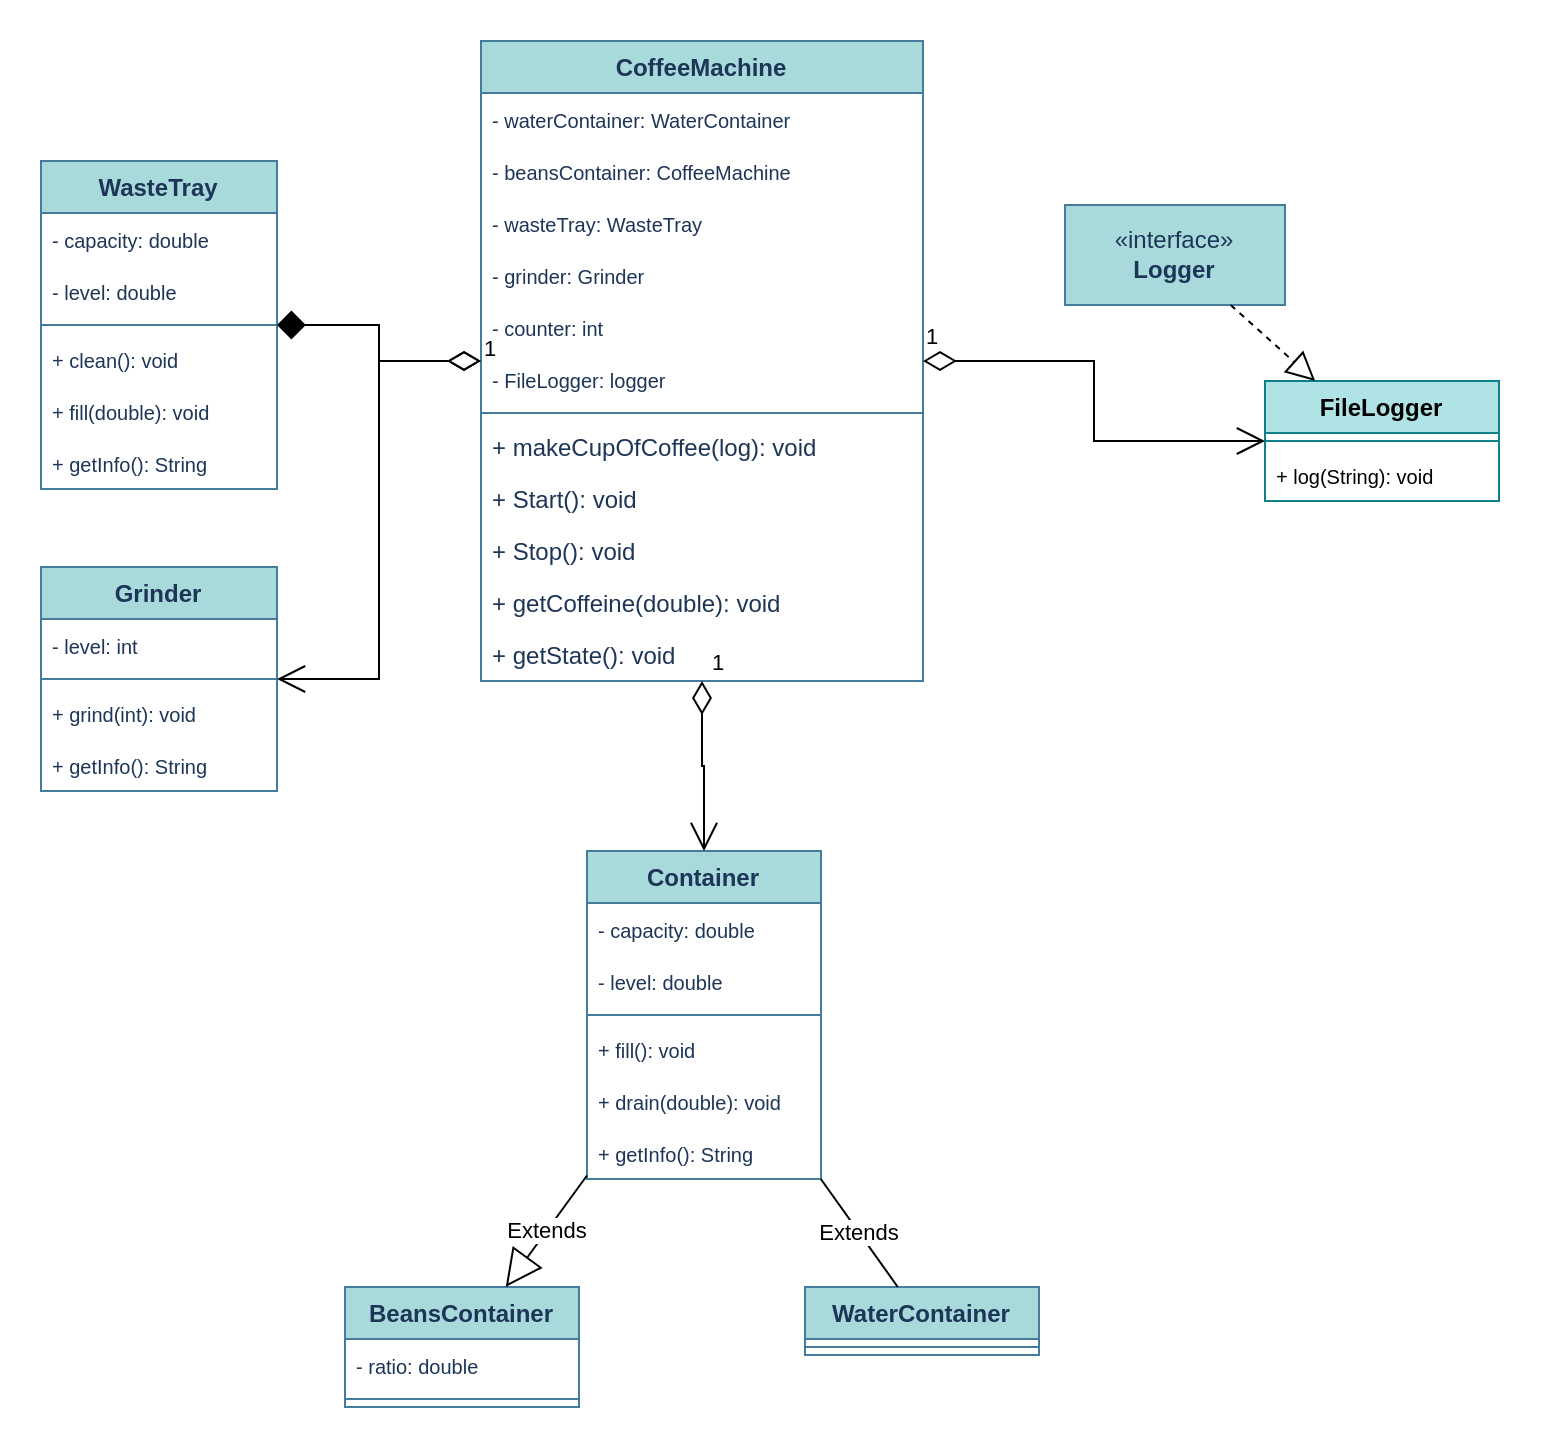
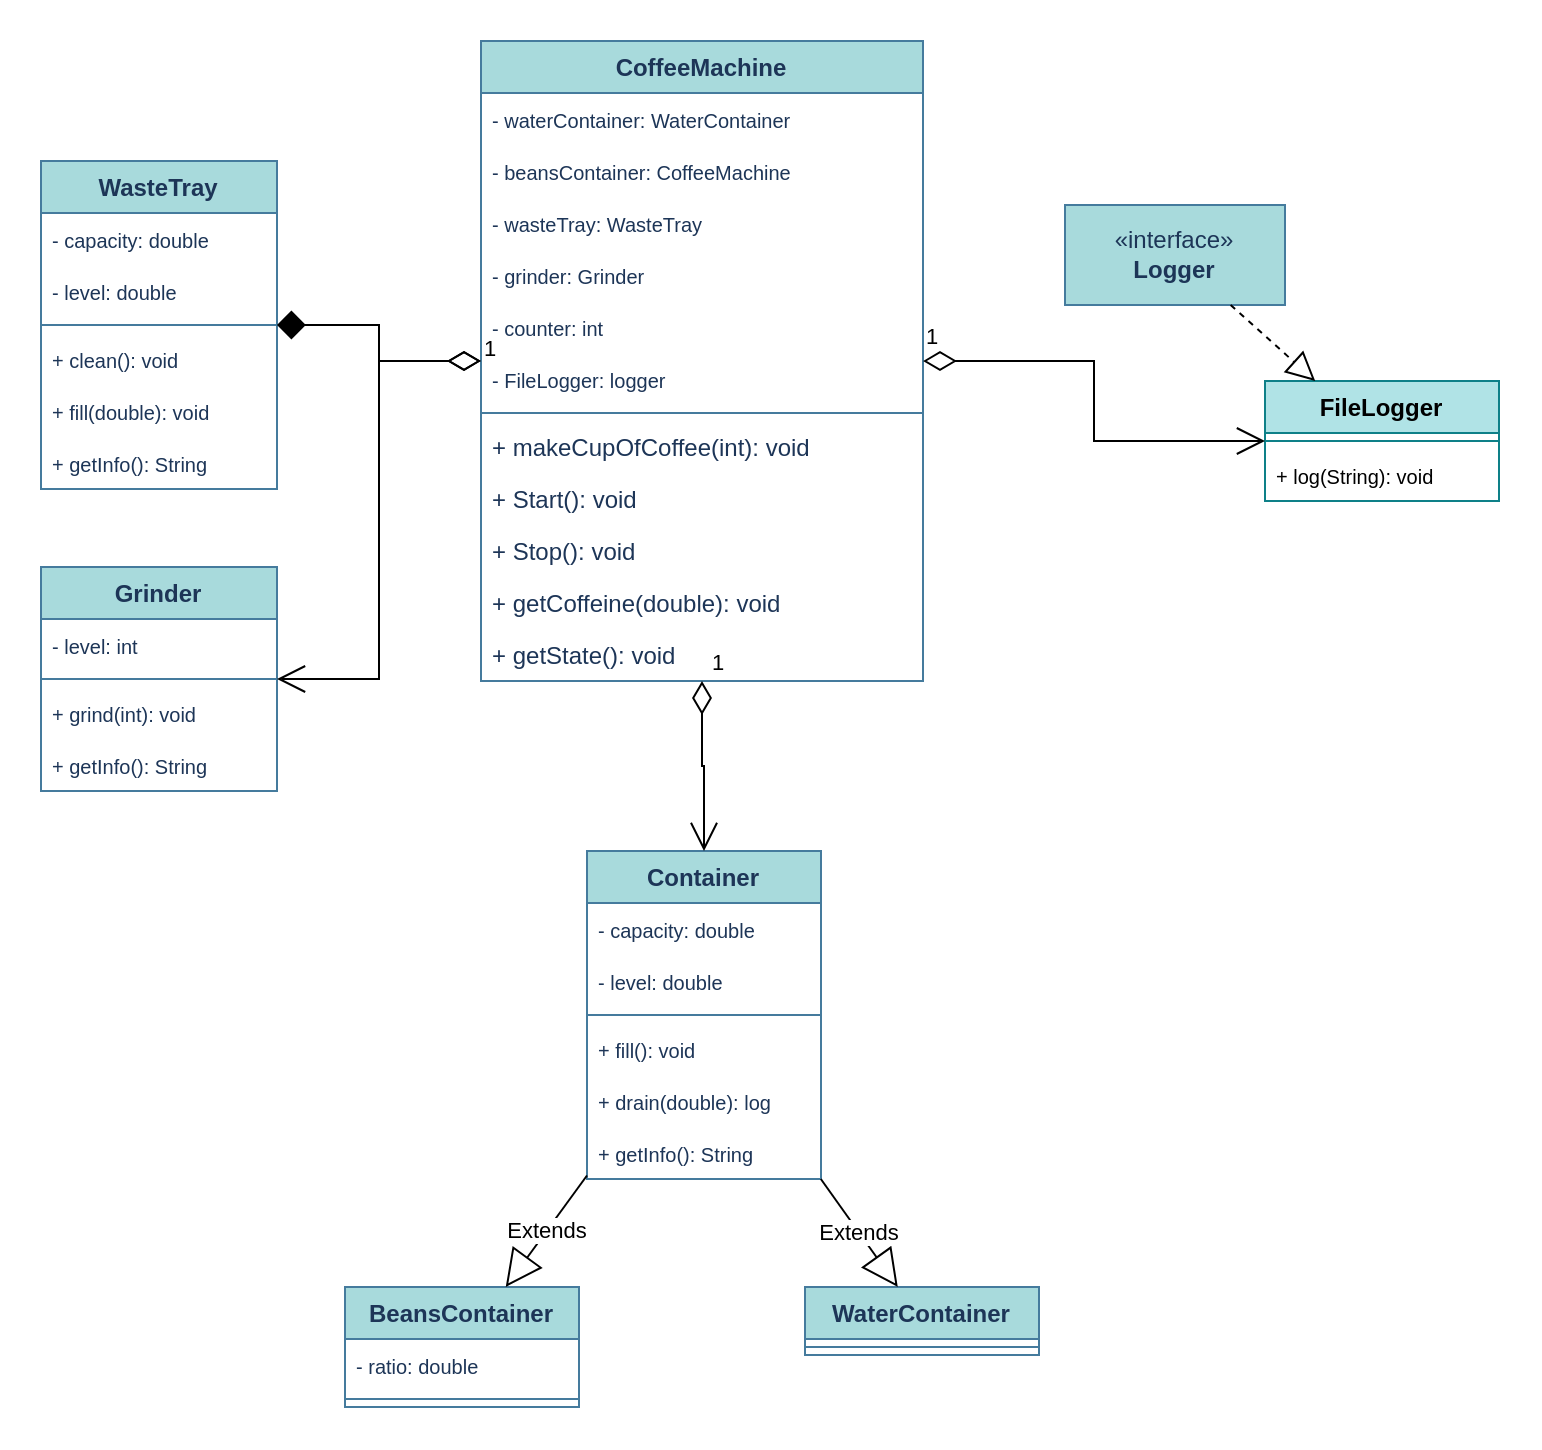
node "+ makeCupOfCoffee(log): void": label "+ makeCupOfCoffee(log): void" -> "+ makeCupOfCoffee(int): void"
node "+ drain(double): void": label "+ drain(double): void" -> "+ drain(double): log"
edge "Container" -- "WaterContainer": arrowhead none -> block
